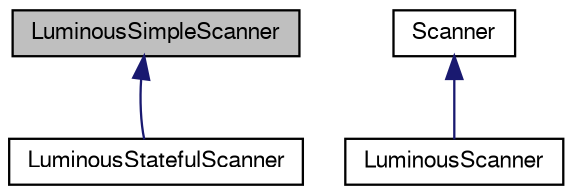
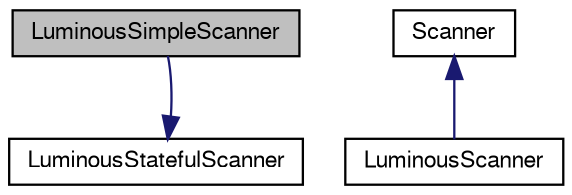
edge "LuminousStatefulScanner" -> "LuminousSimpleScanner": reversed
